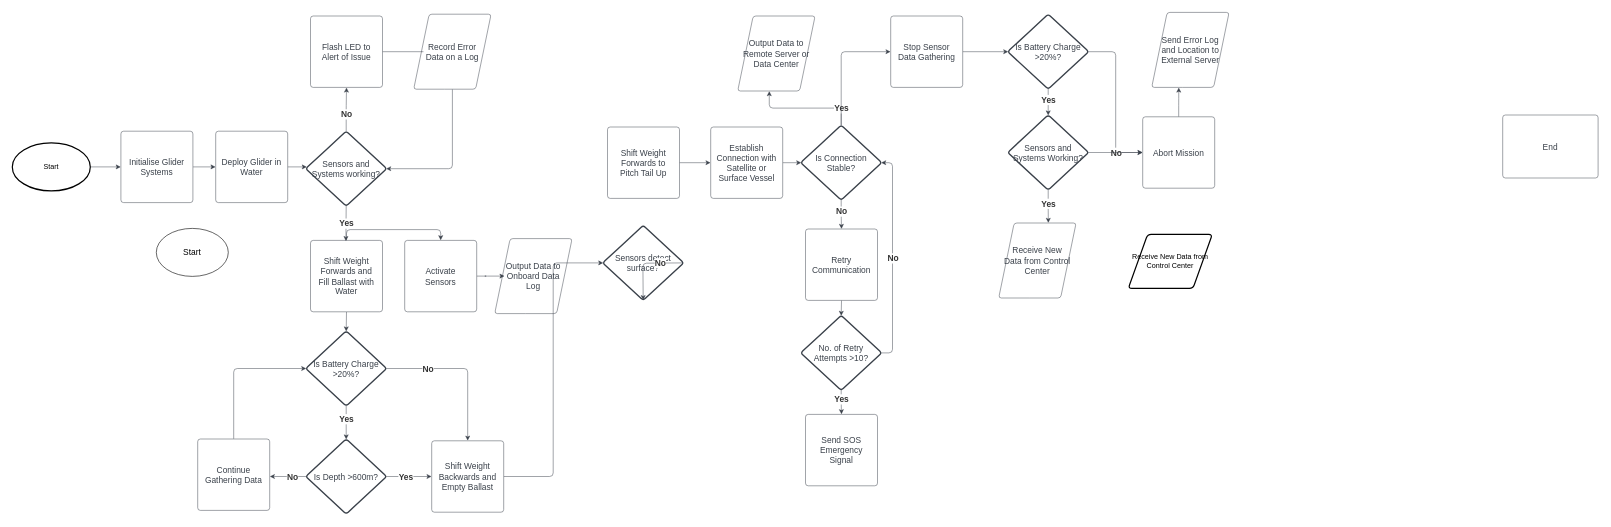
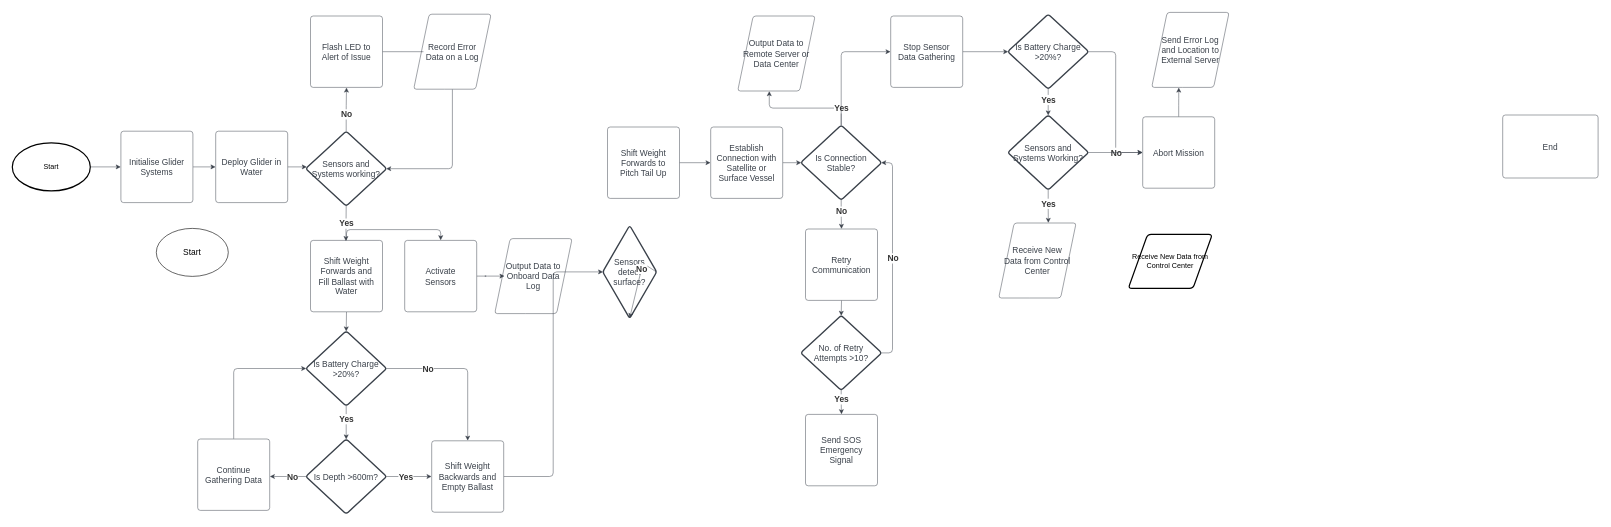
node "Sensors detect surface?": size 81x75 -> 54x93
